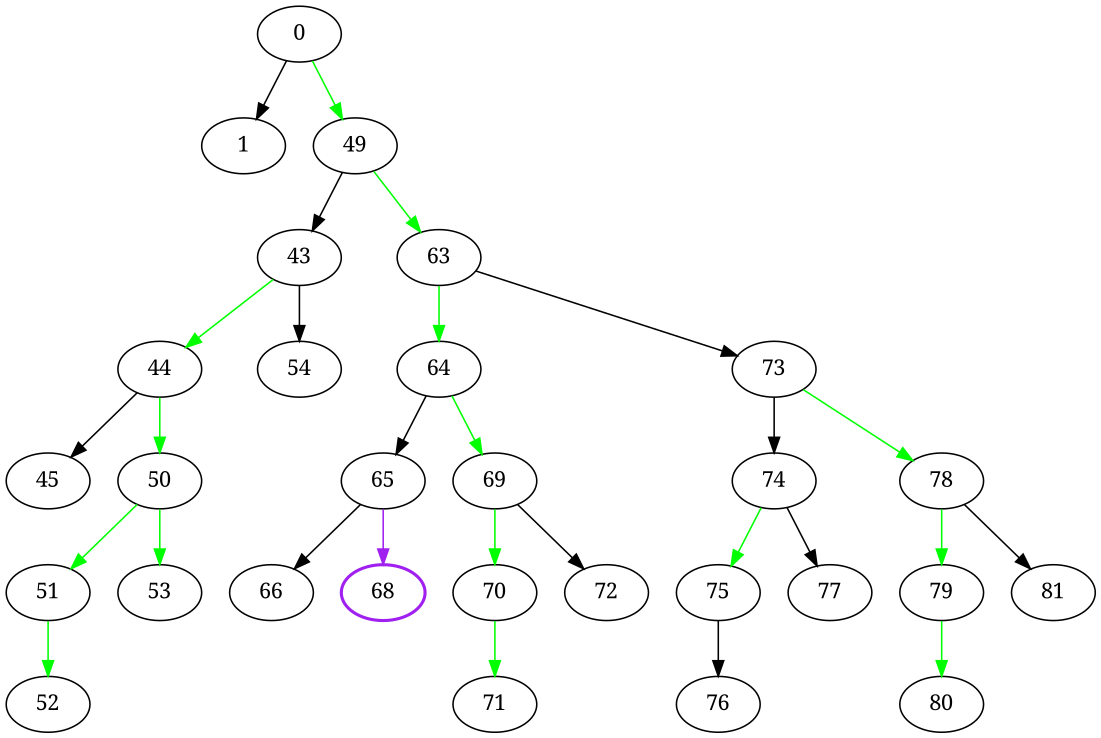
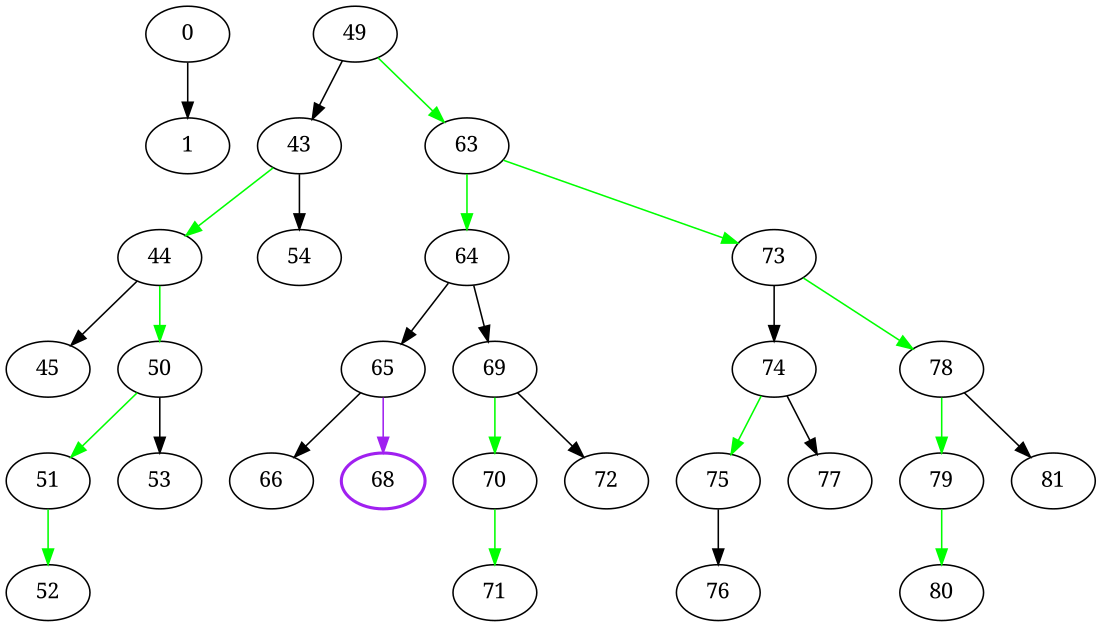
edge "0" -> "49": removed
edge "63" -> "73": color black -> green
edge "64" -> "69": color green -> black
edge "50" -> "53": color green -> black
